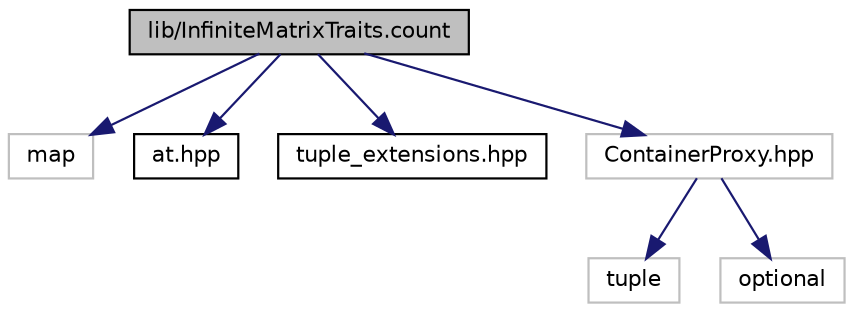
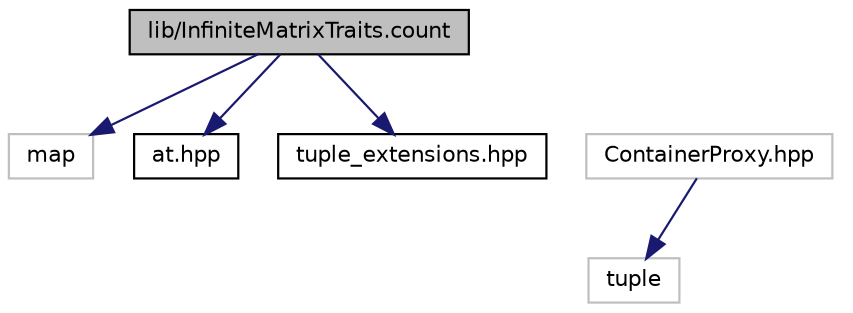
edge "lib/InfiniteMatrixTraits.count" -> "ContainerProxy.hpp": removed
node "optional": removed
